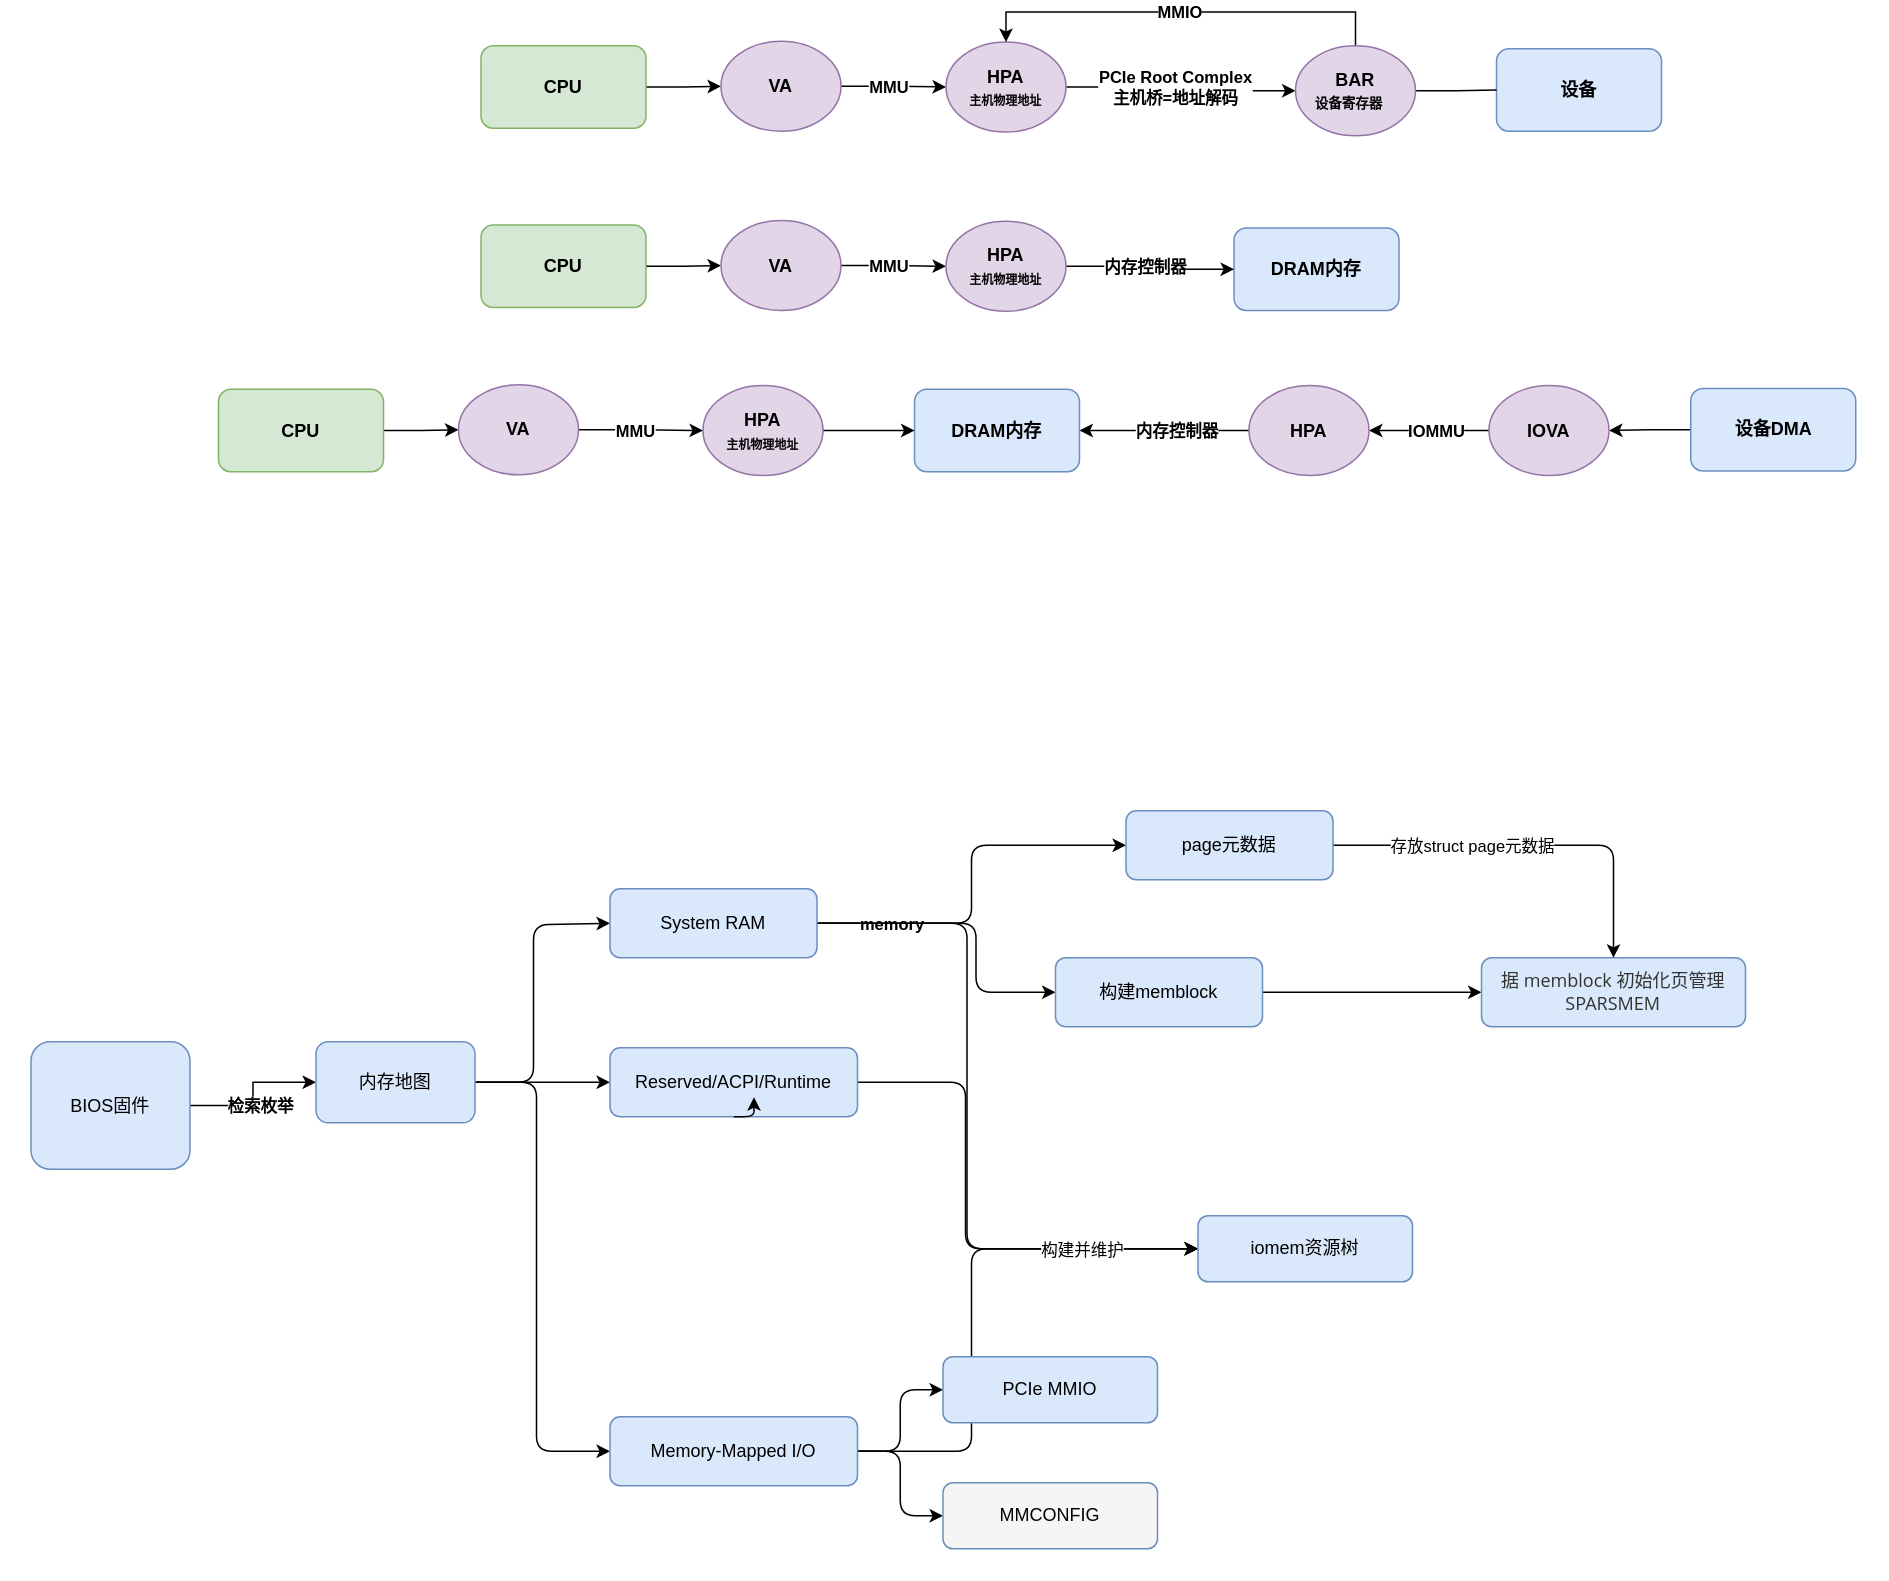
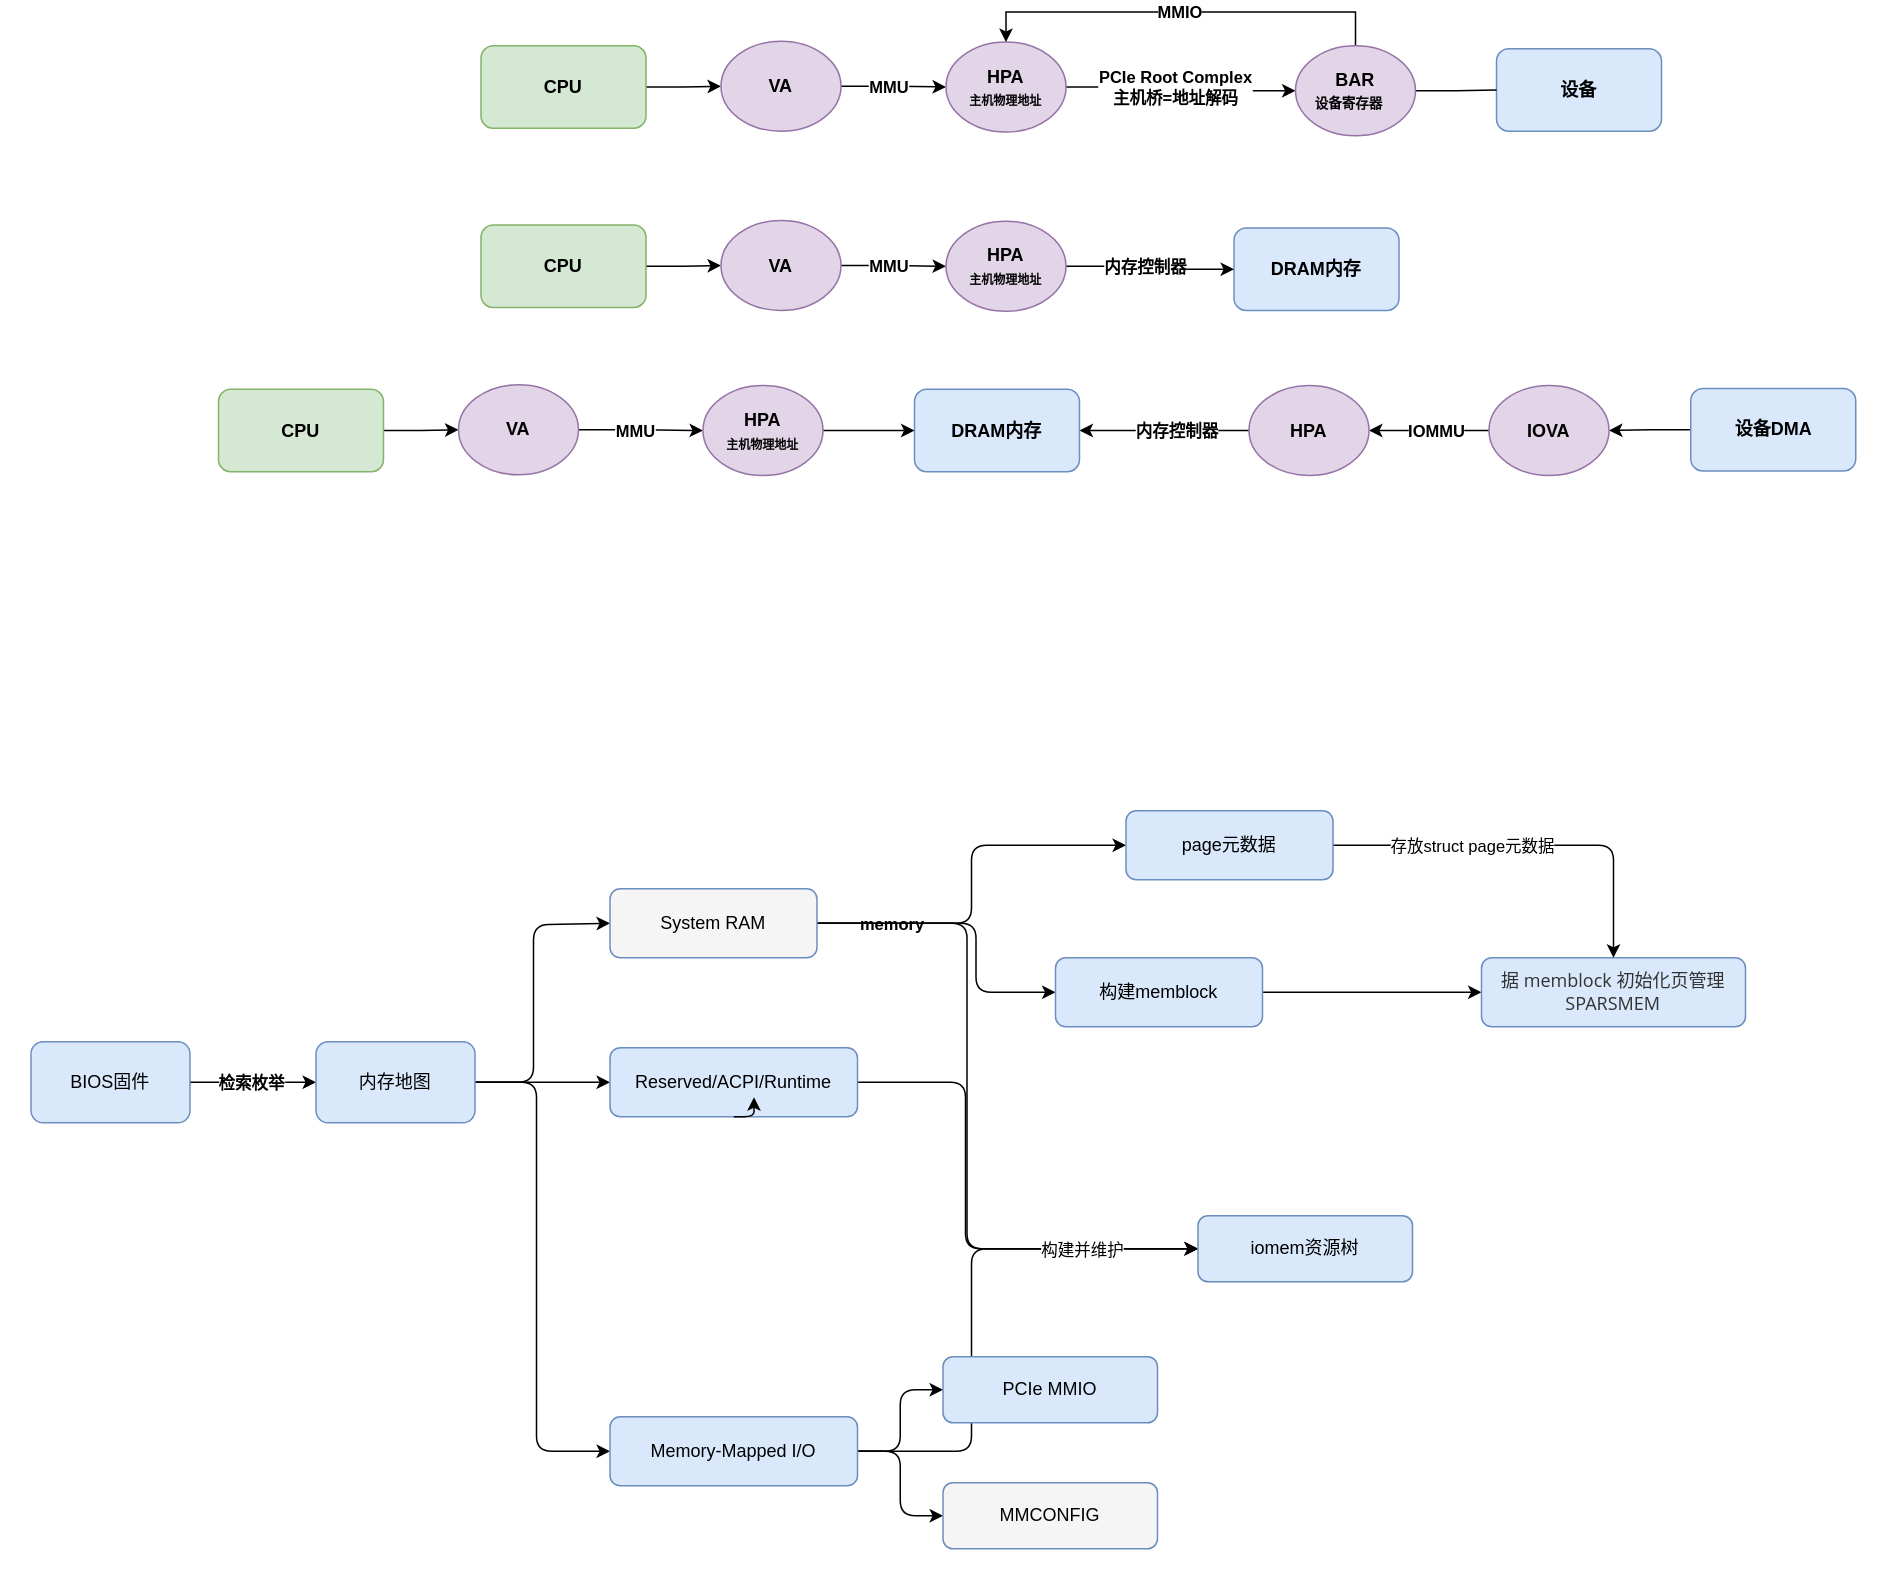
node "System RAM": fillcolor #dae8fc -> #f5f5f5
node "BIOS固件": size 159x128 -> 159x81
